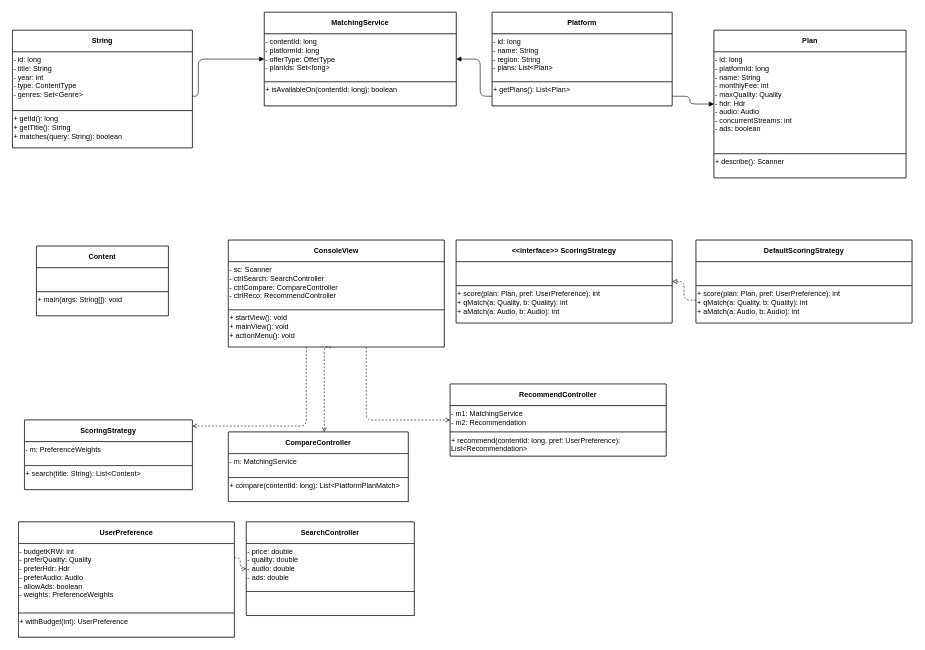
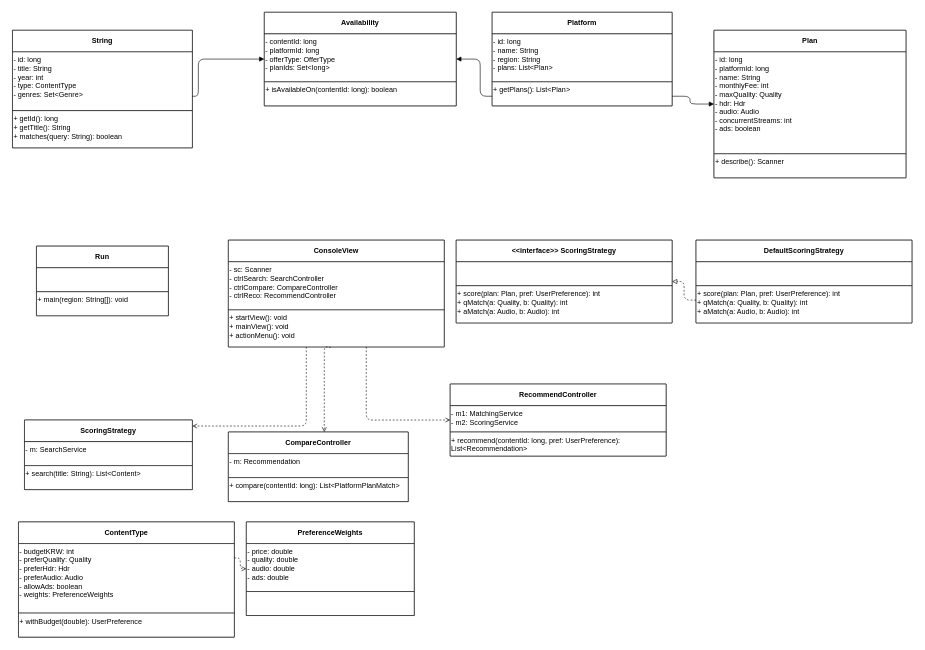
node "MatchingService": label "MatchingService" -> "Availability"
node "Content": label "Content" -> "Run"
node "+ main(args: String[]): void": label "+ main(args: String[]): void" -> "+ main(region: String[]): void"
node "- m1: MatchingService - m2: Recommendation": label "- m1: MatchingService - m2: Recommendation" -> "- m1: MatchingService - m2: ScoringService"
node "- m: PreferenceWeights": label "- m: PreferenceWeights" -> "- m: SearchService"
node "- m: MatchingService": label "- m: MatchingService" -> "- m: Recommendation"
node "UserPreference": label "UserPreference" -> "ContentType"
node "SearchController": label "SearchController" -> "PreferenceWeights"
node "+ withBudget(int): UserPreference": label "+ withBudget(int): UserPreference" -> "+ withBudget(double): UserPreference"
